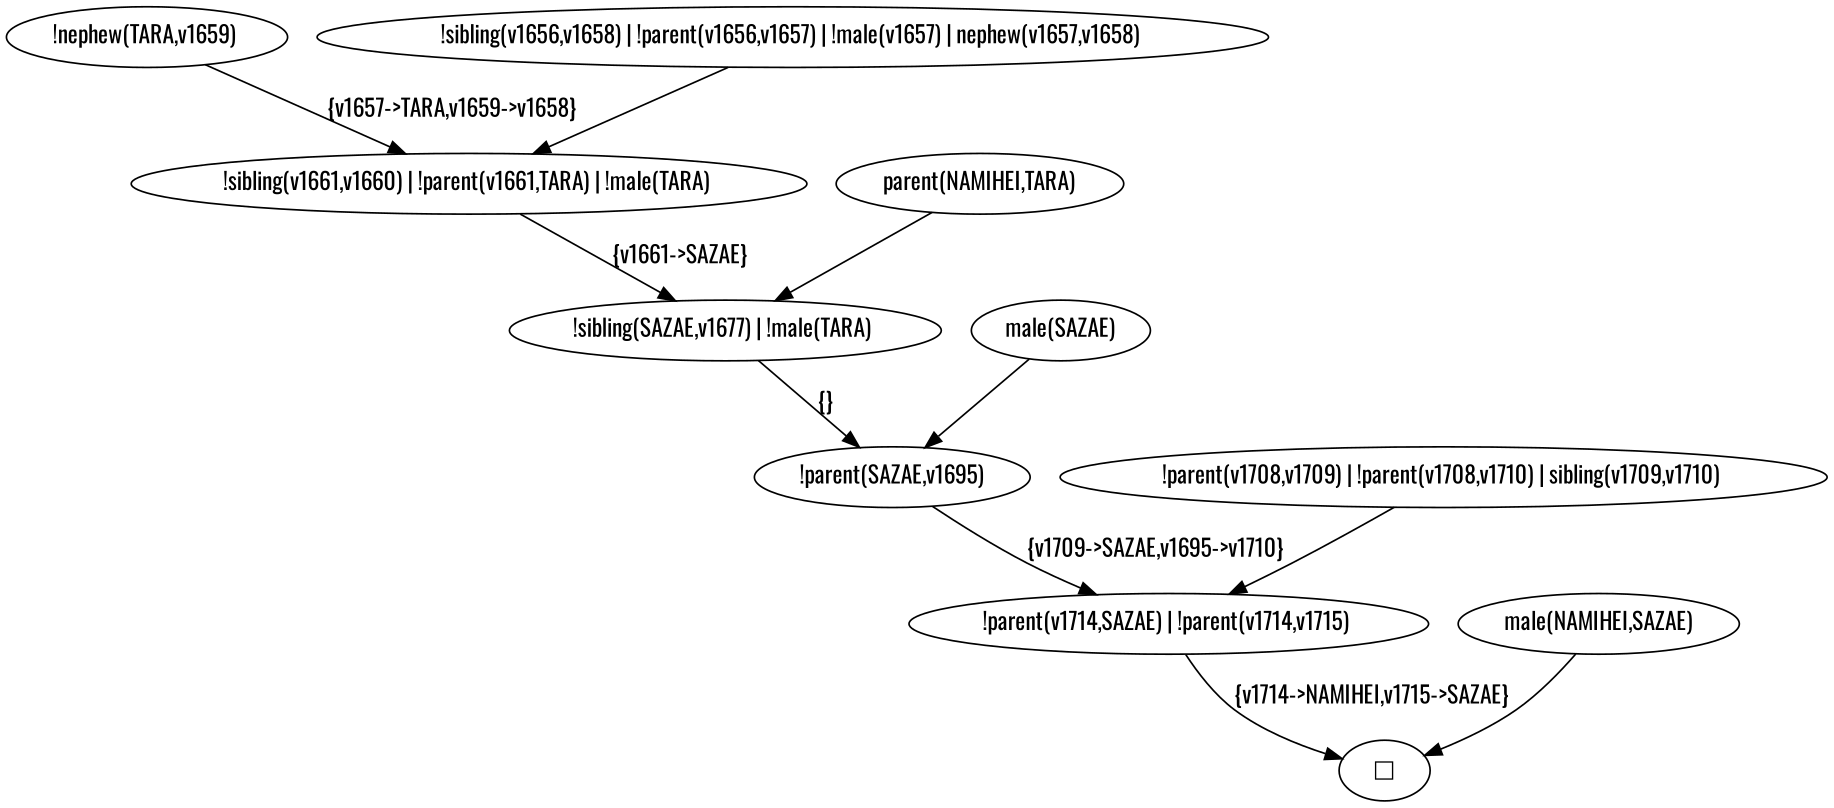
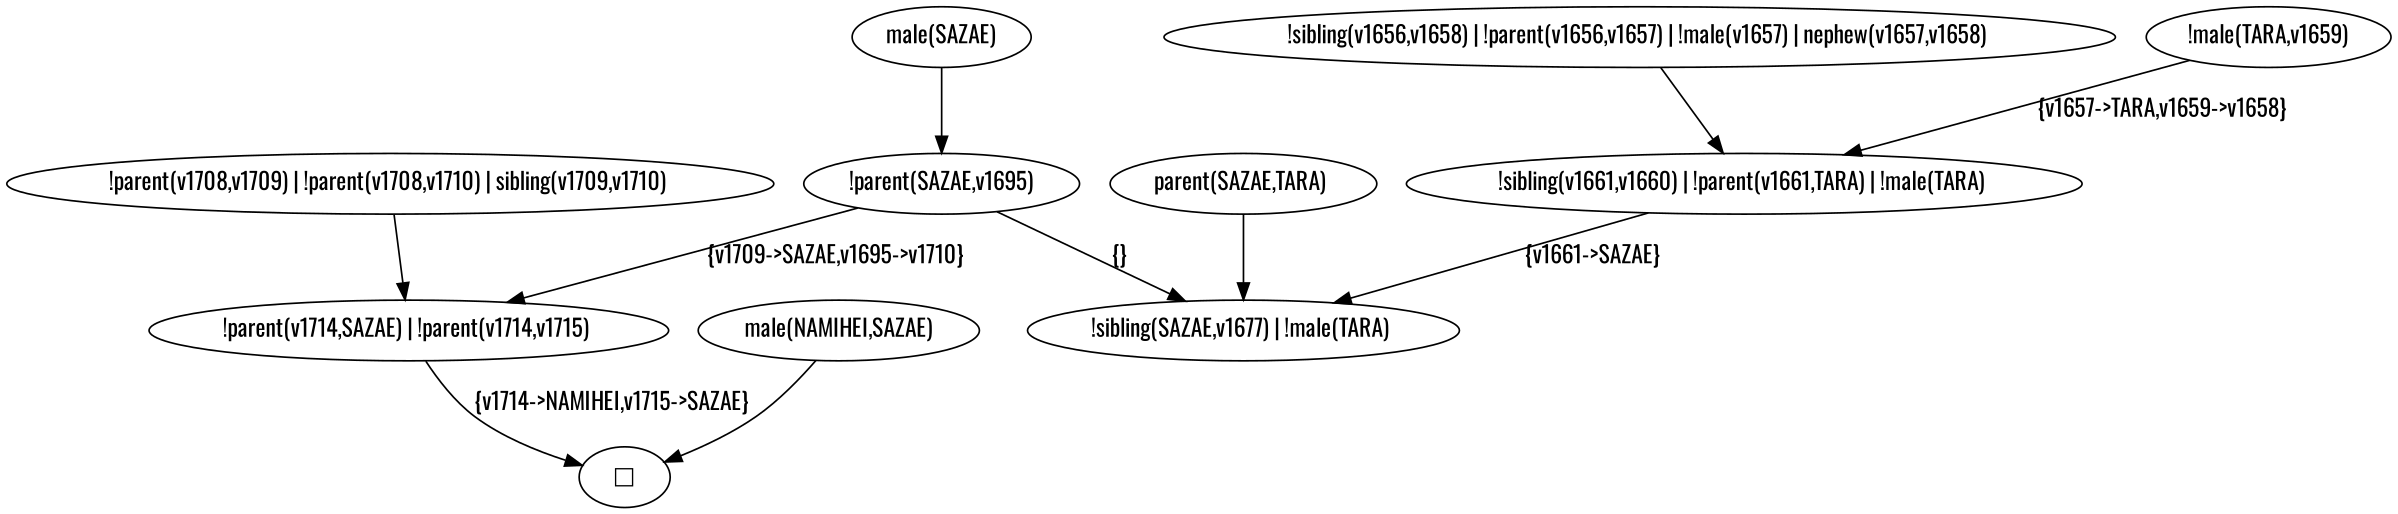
node "!nephew(TARA,v1659)": label "!nephew(TARA,v1659)" -> "!male(TARA,v1659)"
node "parent(NAMIHEI,TARA)": label "parent(NAMIHEI,TARA)" -> "parent(SAZAE,TARA)"
edge "!sibling(SAZAE,v1677) | !male(TARA)" -> "!parent(SAZAE,v1695)": reversed
